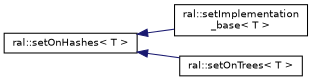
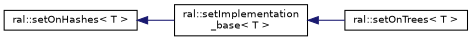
edge "ral::setOnTrees< T >" -> "ral::setOnHashes< T >": now "ral::setOnTrees< T >" -> "ral::setImplementation _base< T >"
